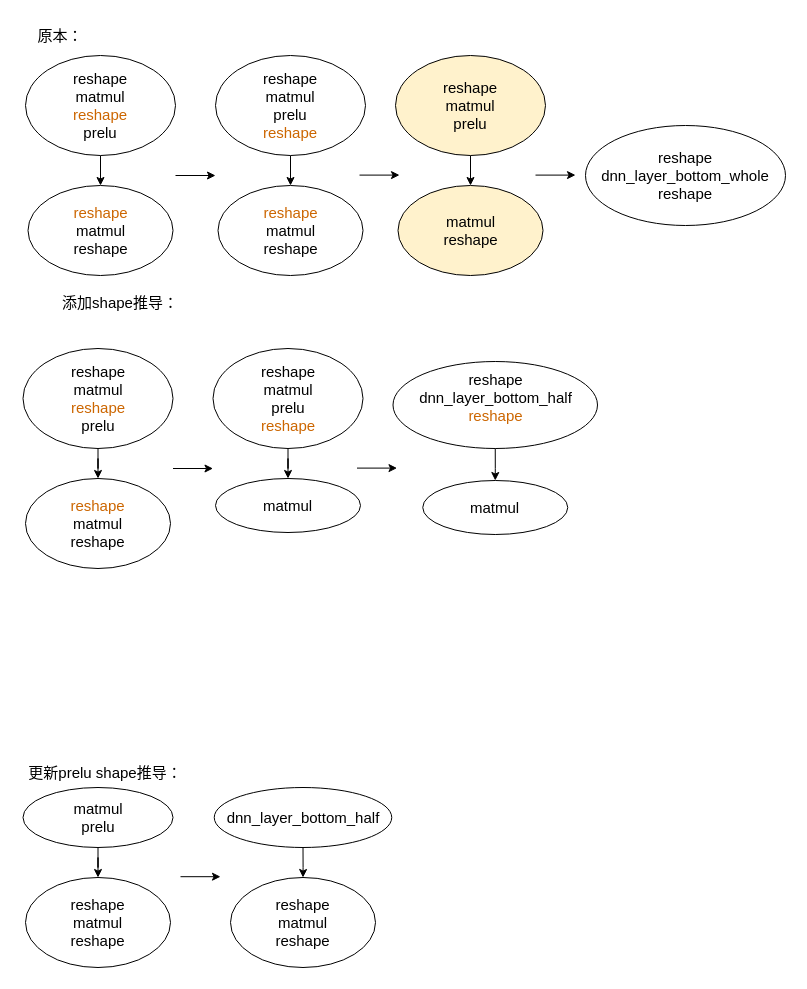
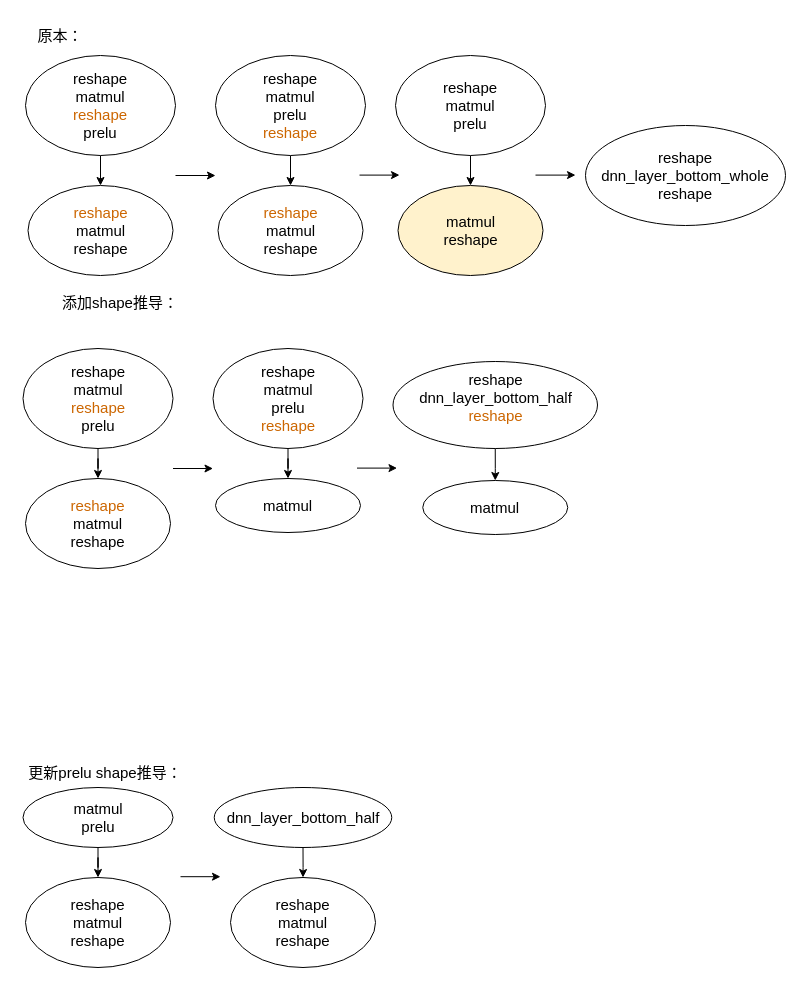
node "reshape matmul prelu": fillcolor #fff2cc -> #ffffff
